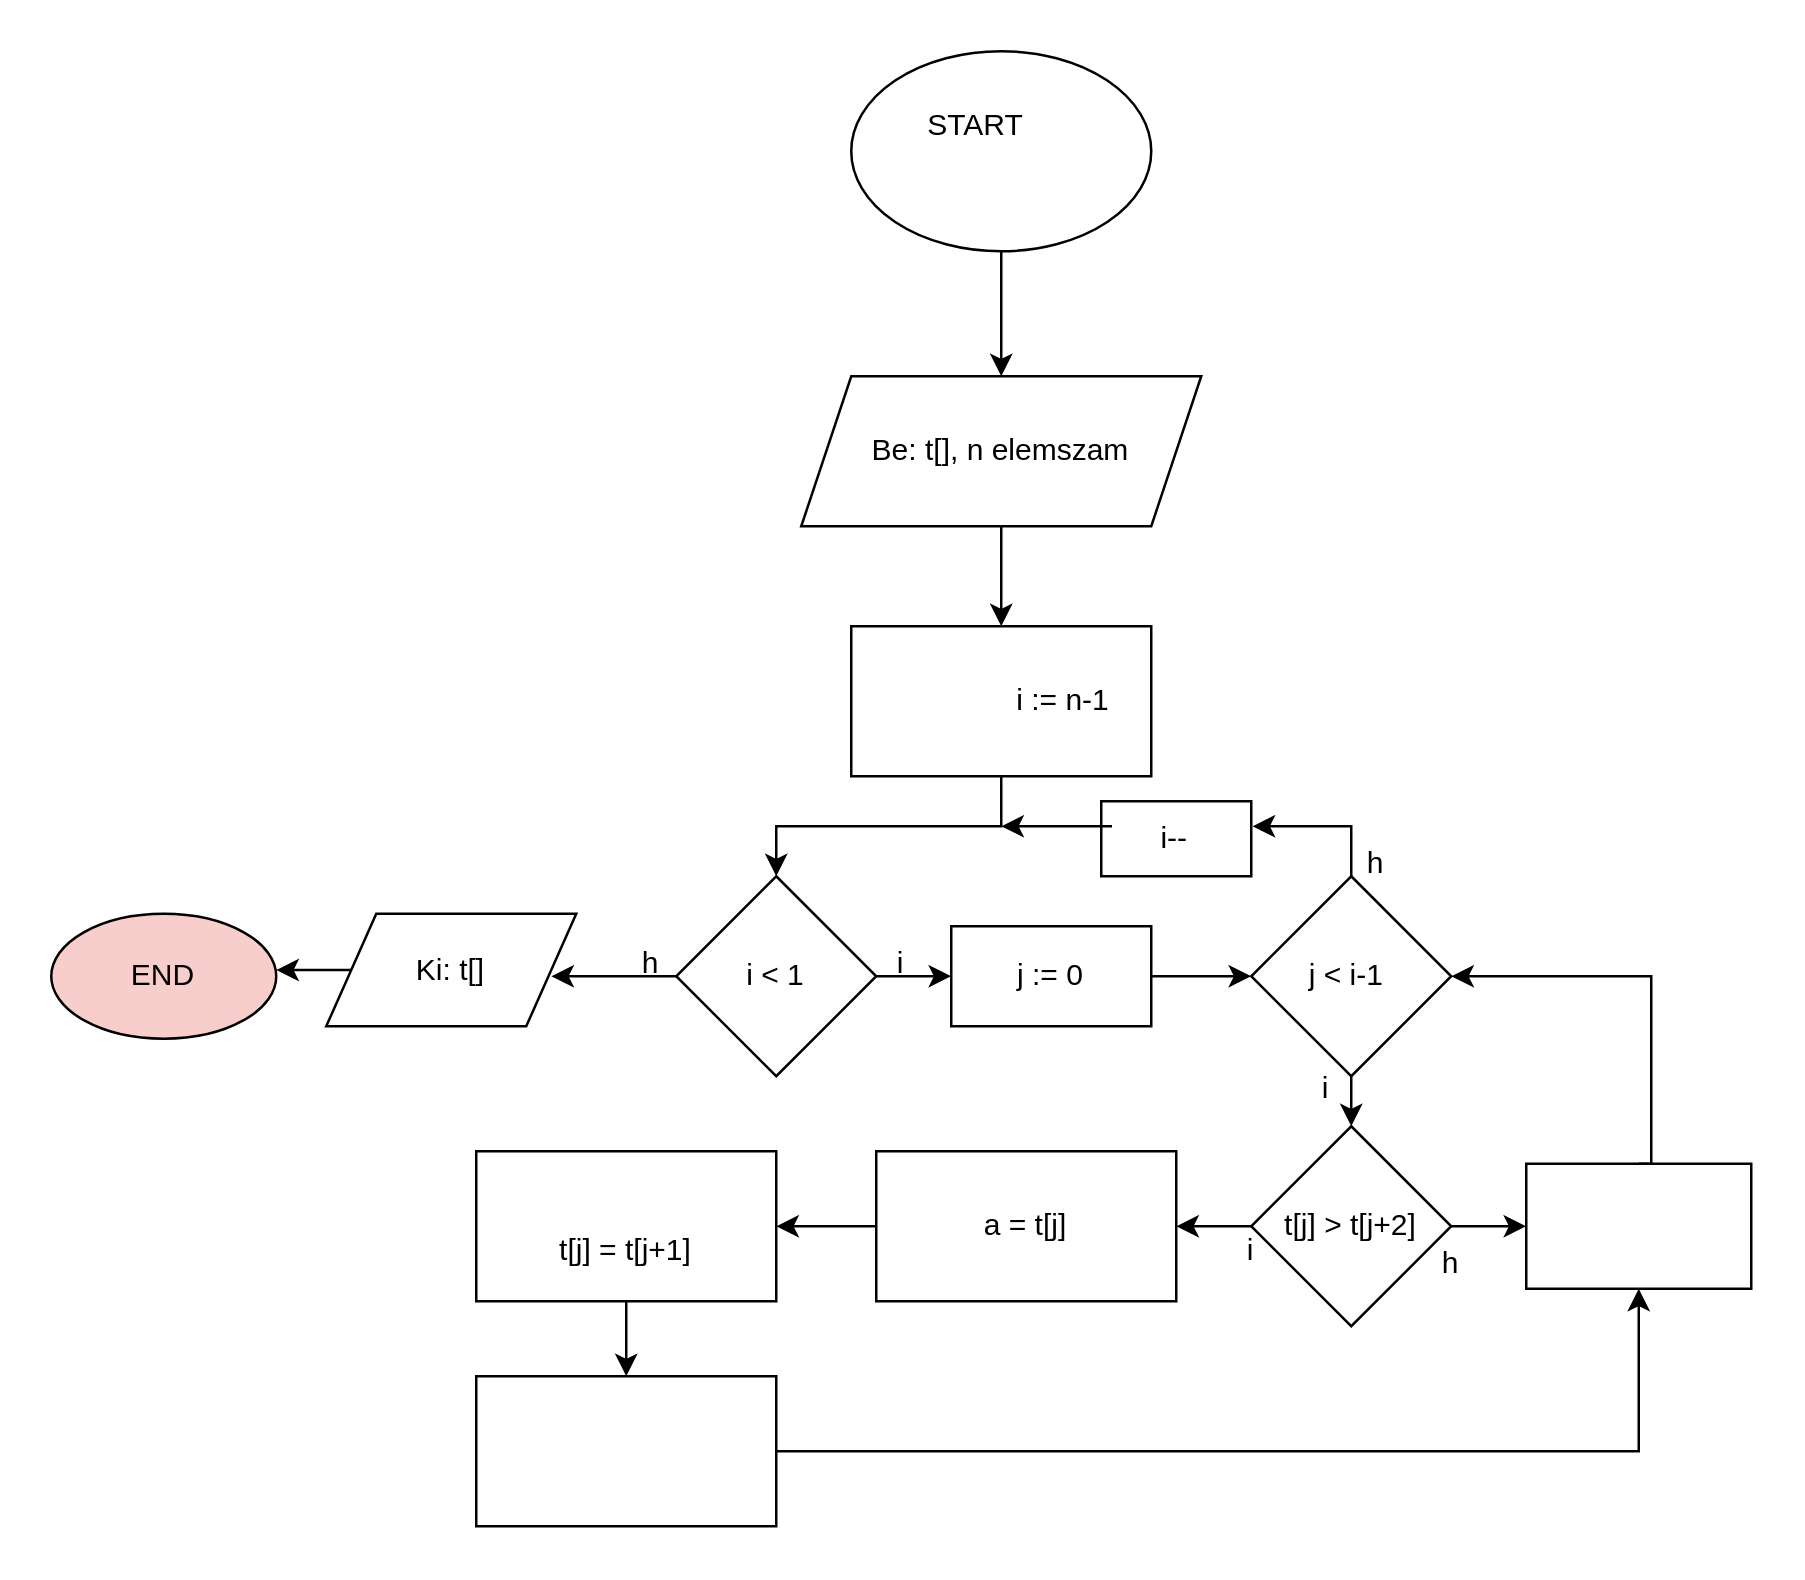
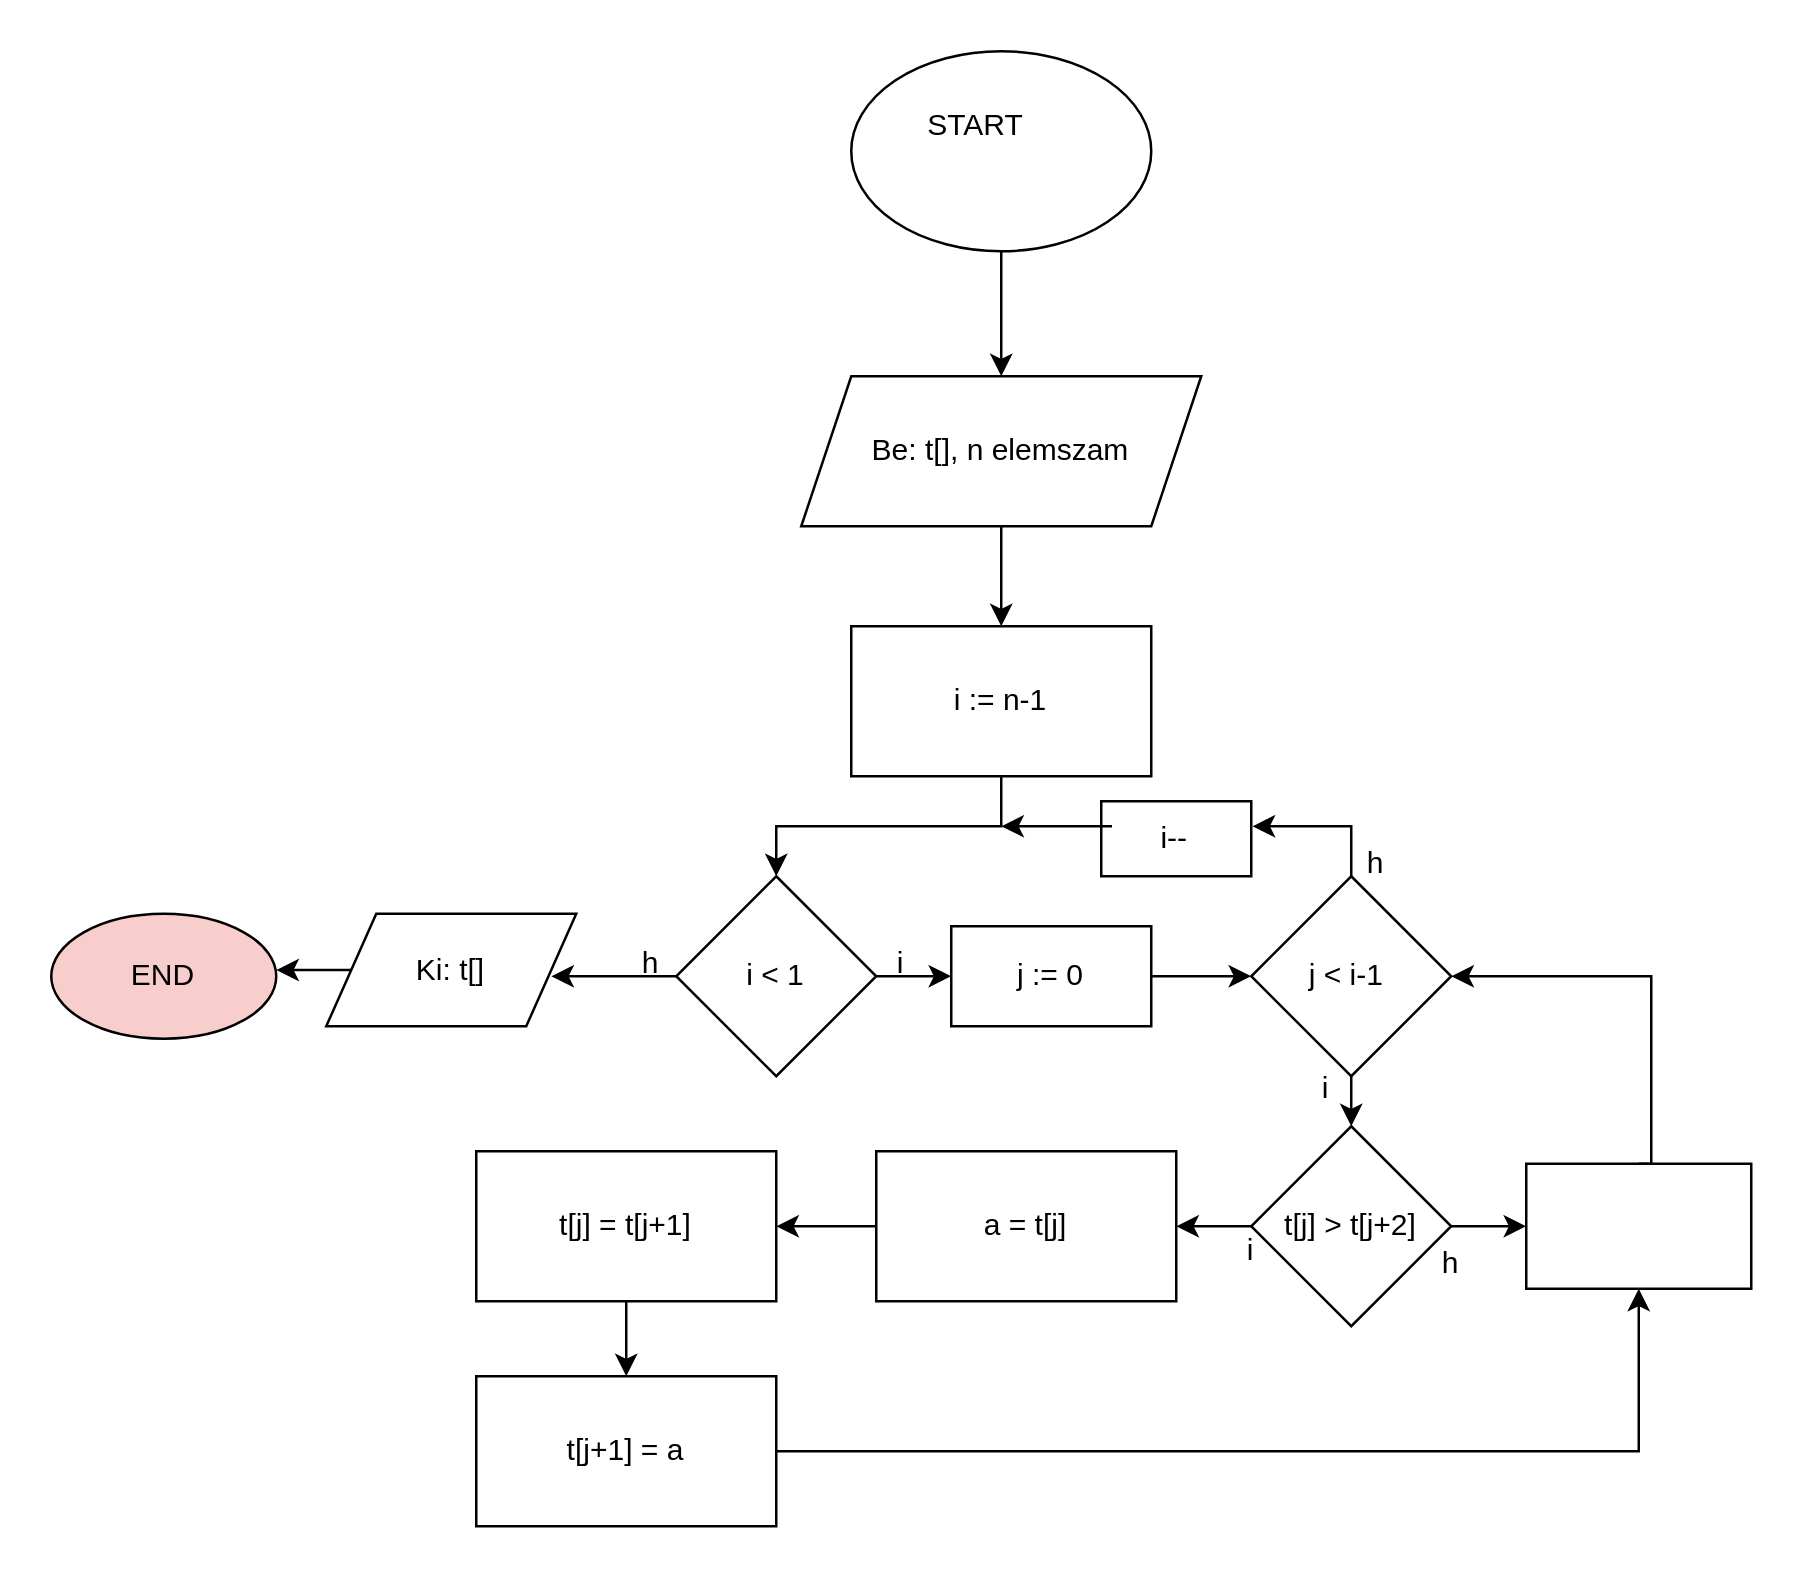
node "i := n-1": moved (1064, 701) -> (1001, 701)
node "t[j] = t[j+1]": moved (626, 1251) -> (626, 1226)
node "t[j+1] = a": added
